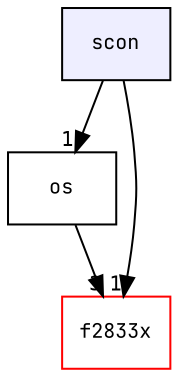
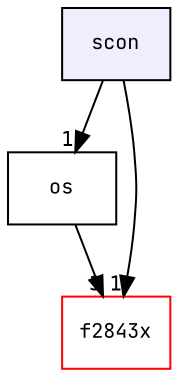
node "f2833x": label "f2833x" -> "f2843x"
